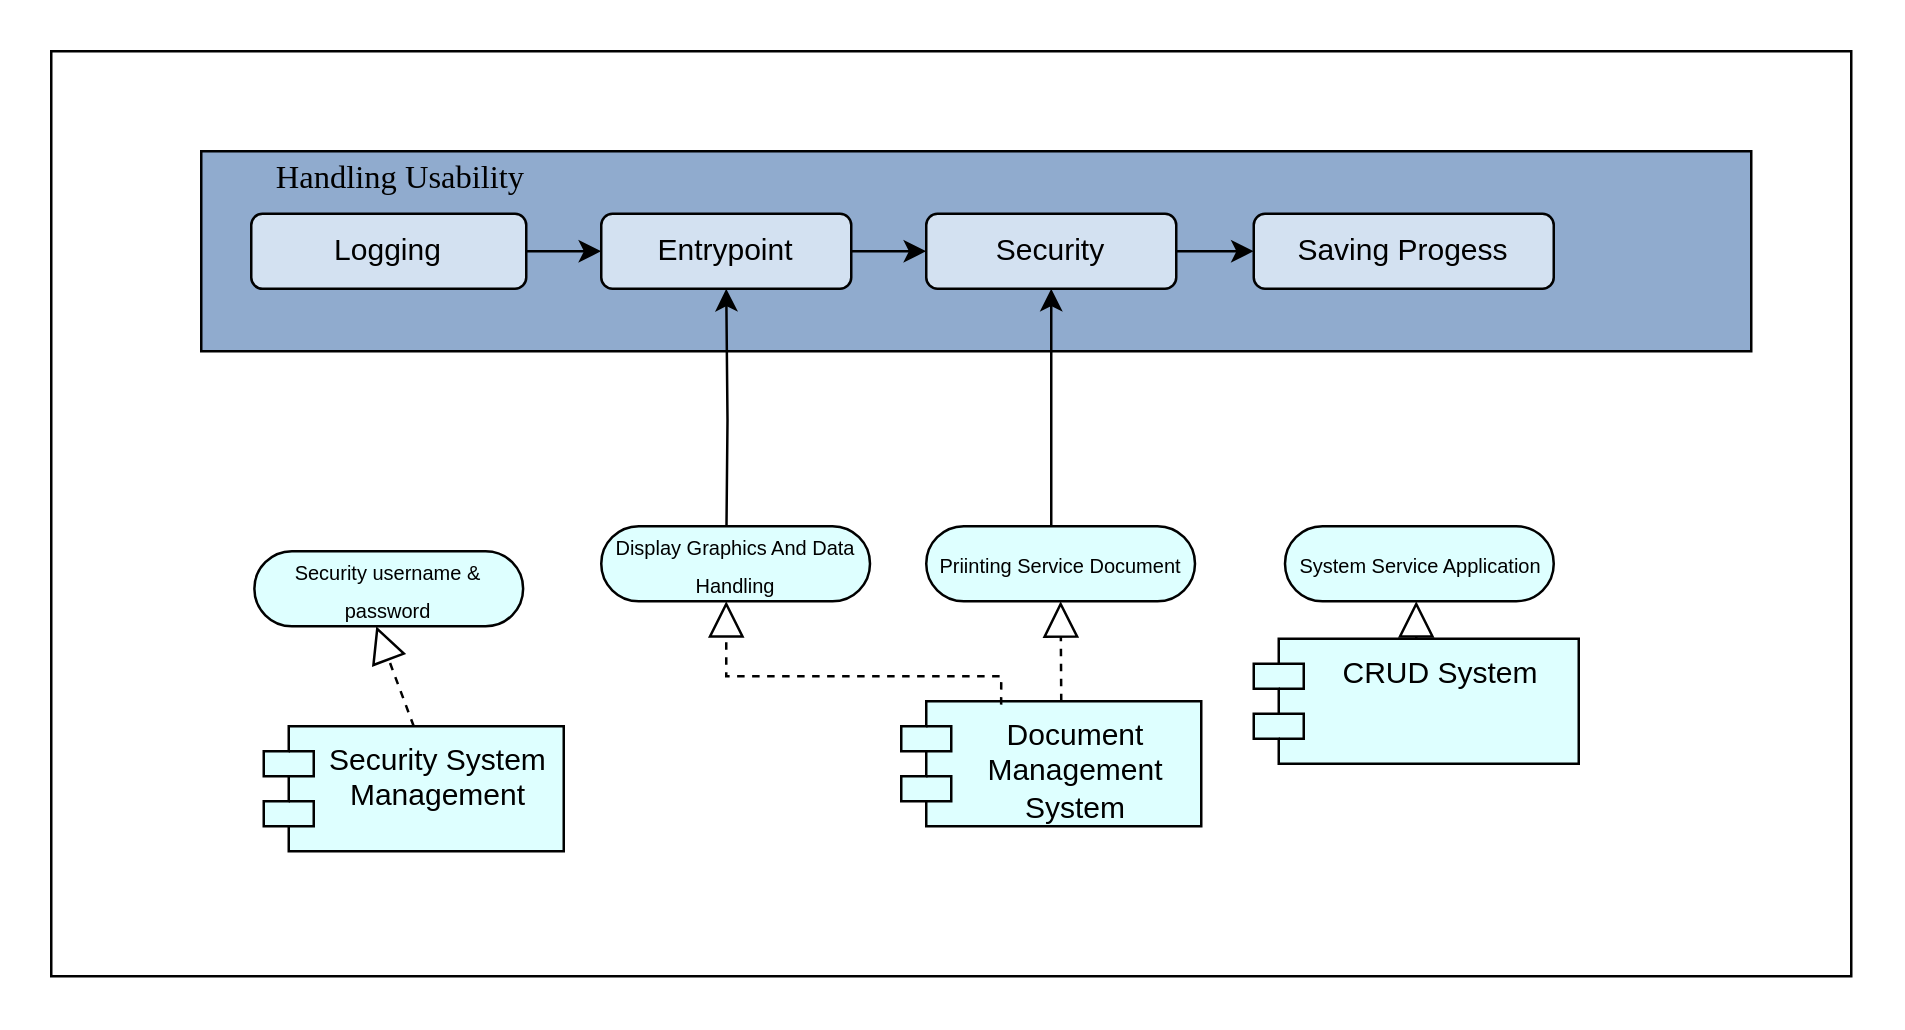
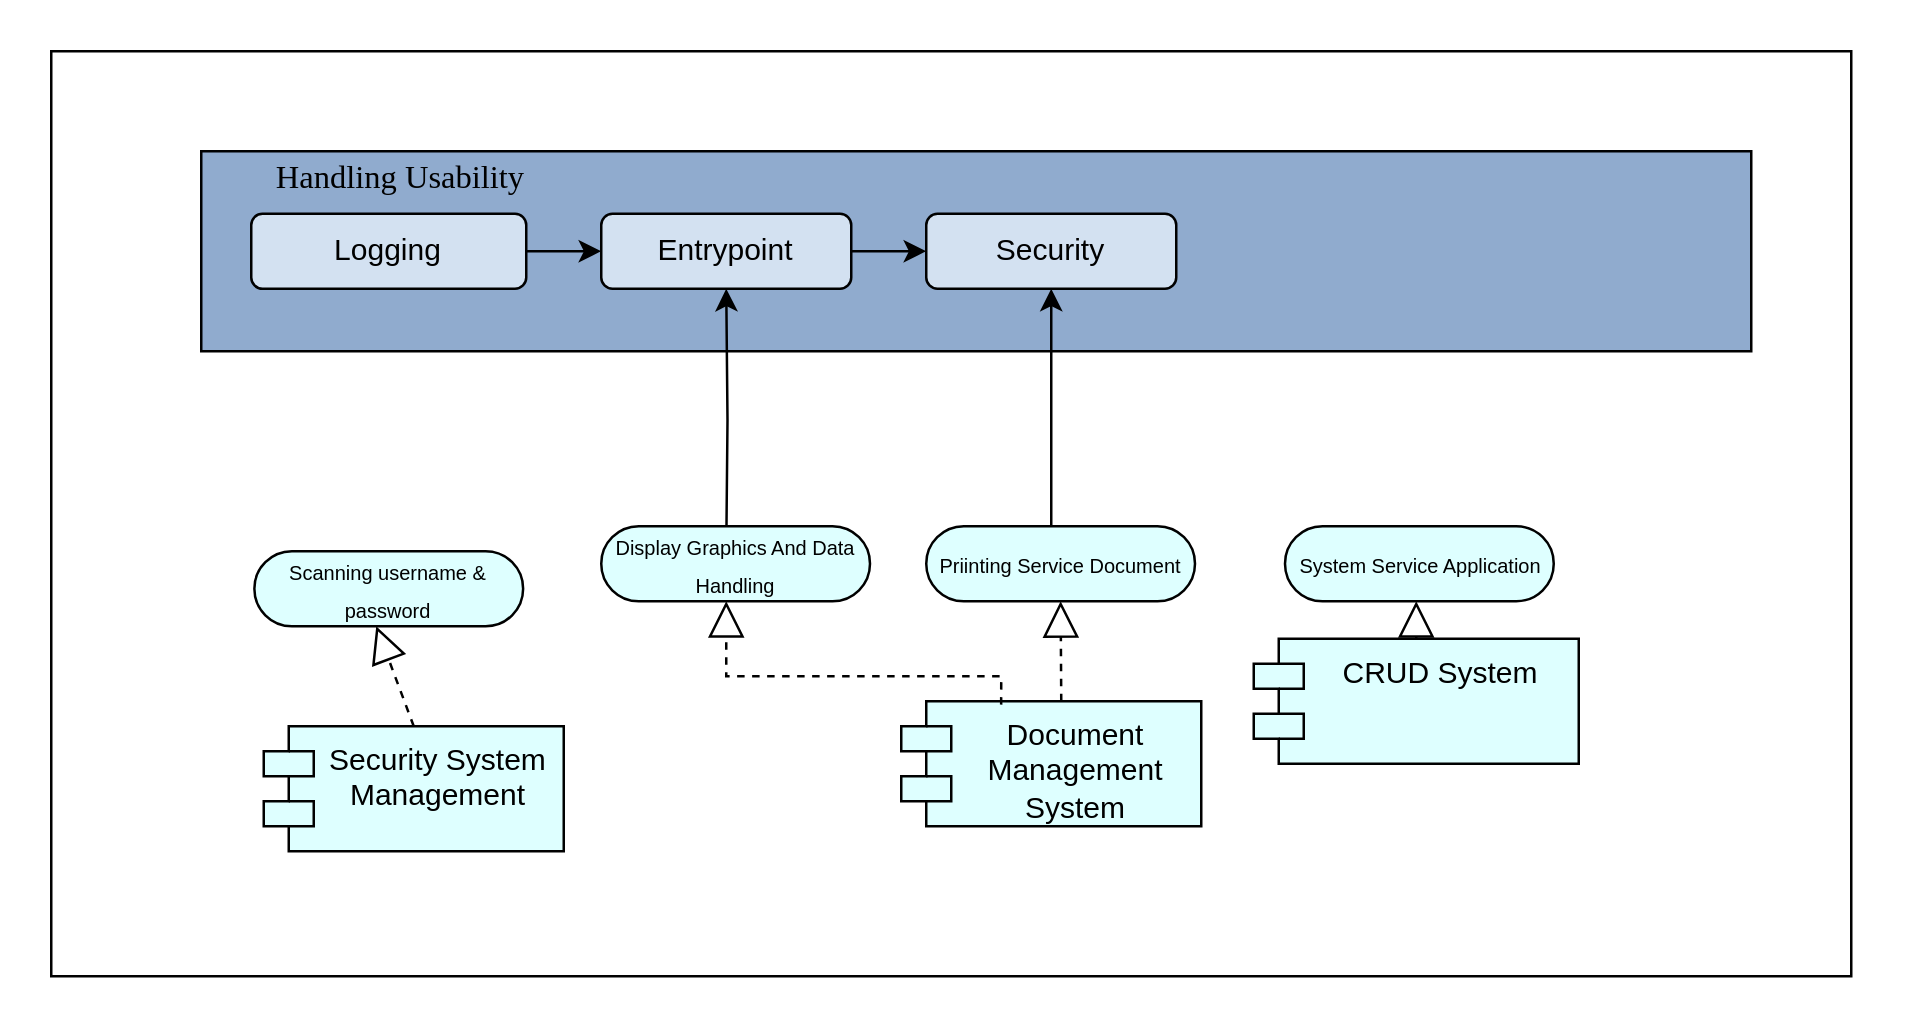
edge "Security" -> "Saving Progess": removed
node "Saving Progess": removed
node "Security username & password": label "Security username & password" -> "Scanning username & password"
